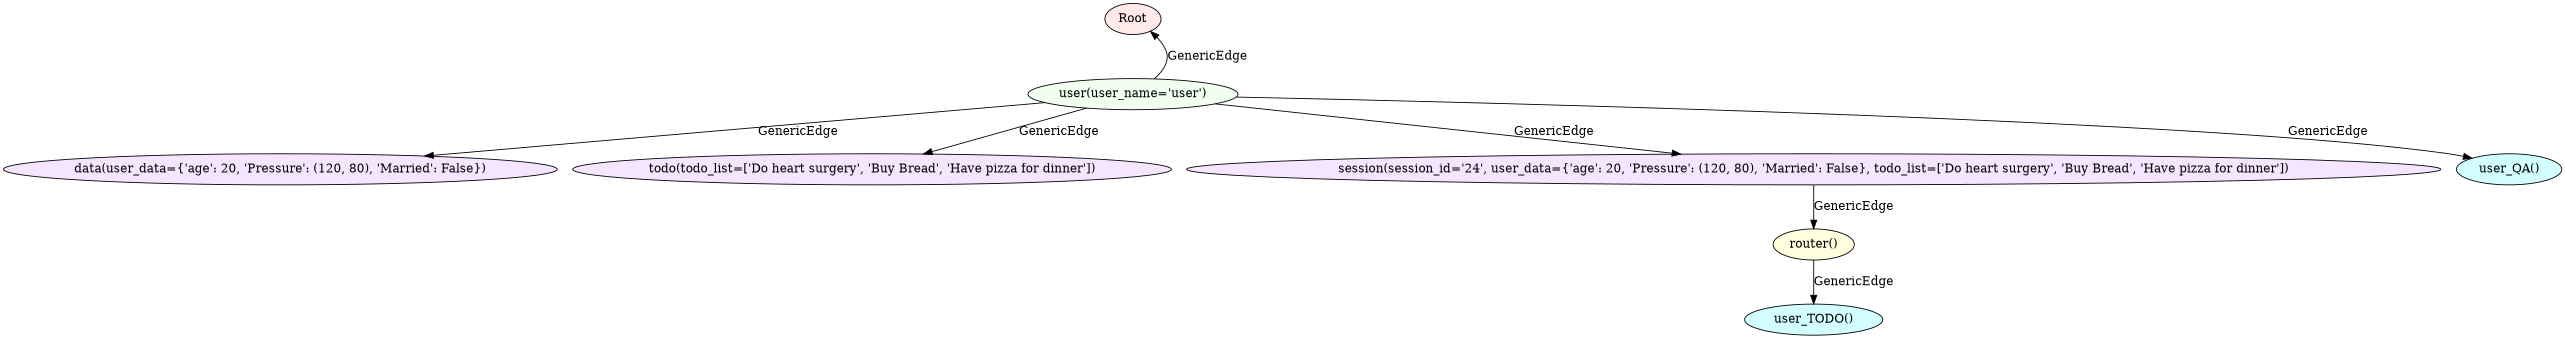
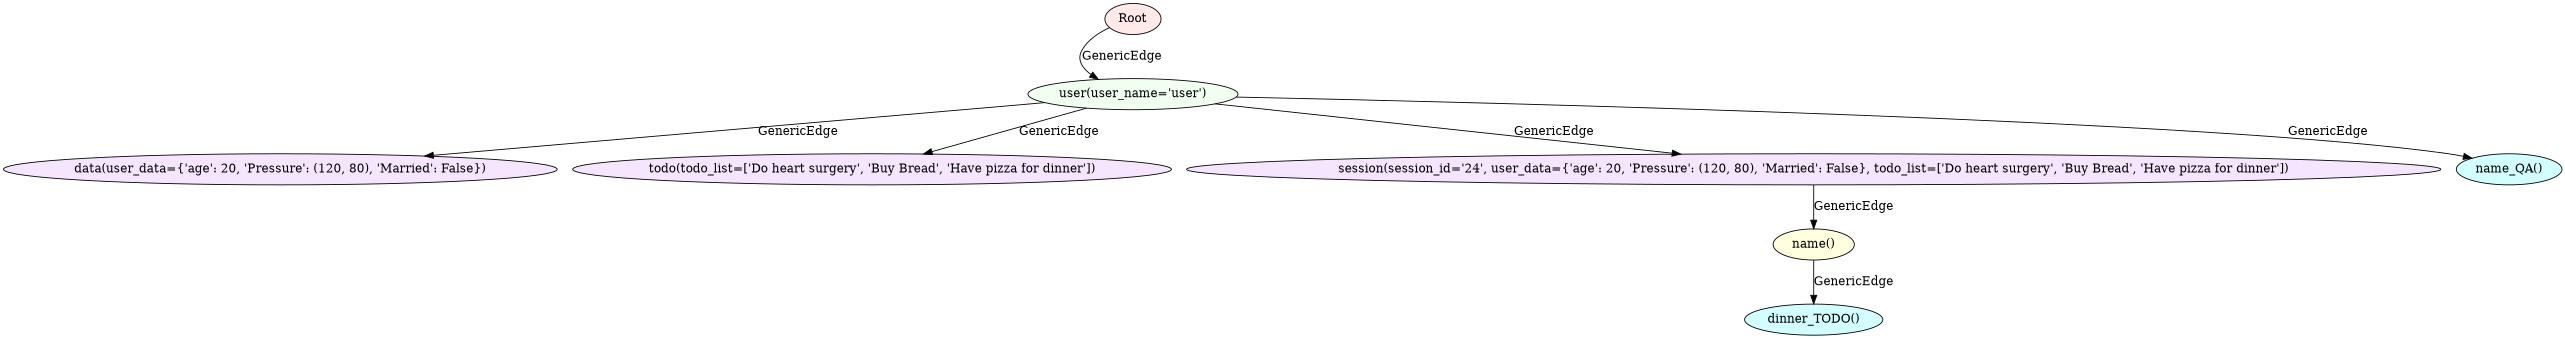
edge "user(user_name='user')" -> "Root": reversed
node "user_QA()": label "user_QA()" -> "name_QA()"
node "router()": label "router()" -> "name()"
node "user_TODO()": label "user_TODO()" -> "dinner_TODO()"
